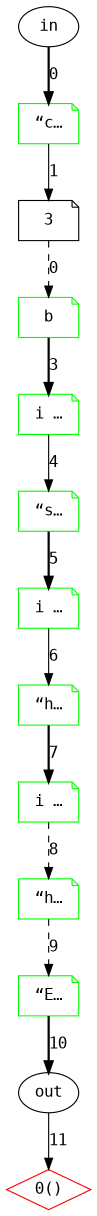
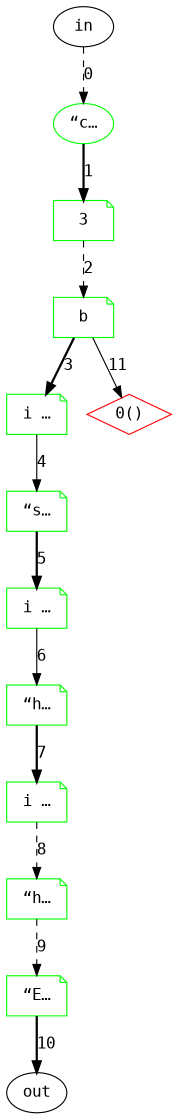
edge "in" -> "“c…": style bold -> dashed
node "“c…": shape note -> ellipse
edge "“c…" -> "3": style solid -> bold
node "3": color black -> green
edge "3" -> "b": label "0" -> "2"
edge "out" -> "0()": now "b" -> "0()"
